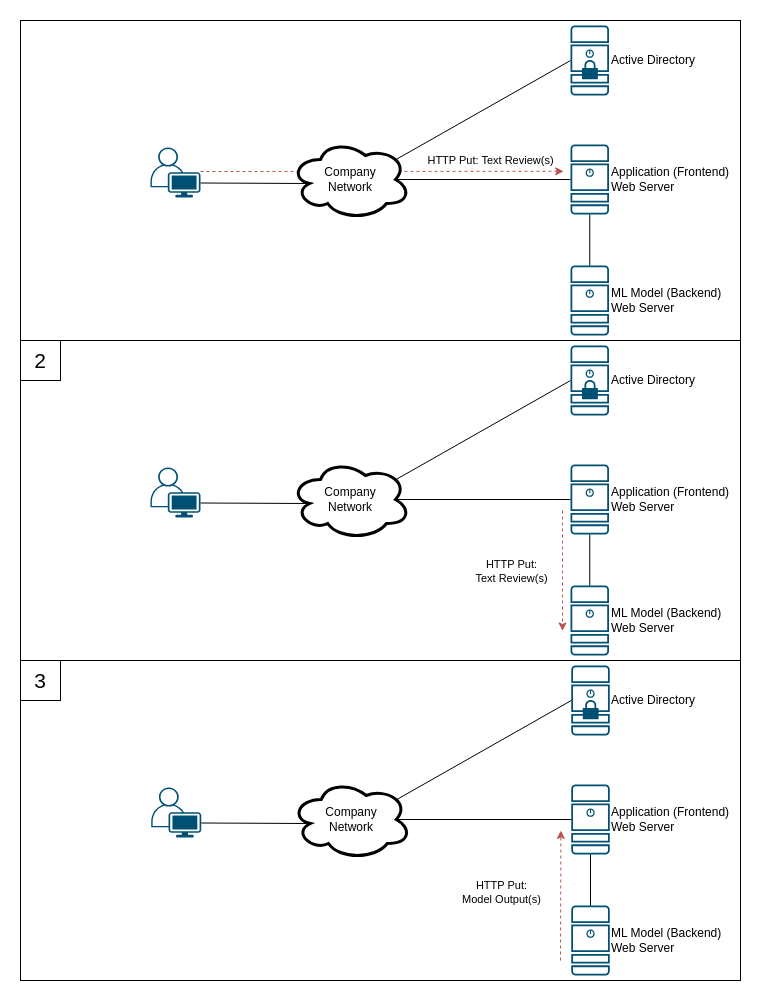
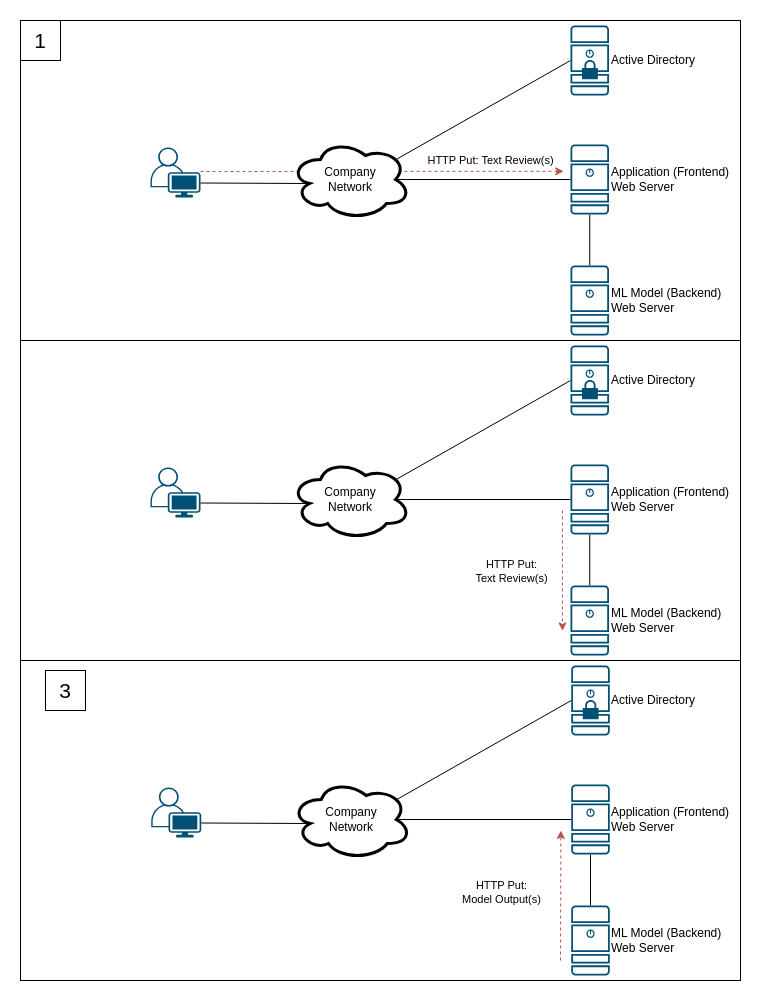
node "1": added
node "2": removed
node "3": moved (41, 681) -> (66, 691)
